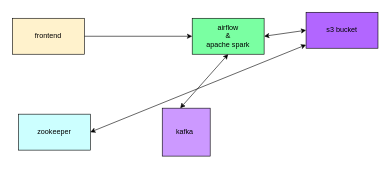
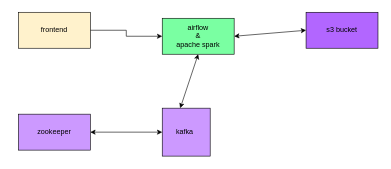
node "frontend": moved (48, 36) -> (54, 30)
node "airflow & apache spark": moved (228, 36) -> (198, 36)
edge "s3 bucket" -- "zookeeper": now "kafka" -- "zookeeper"
node "zookeeper": fillcolor #ccffff -> #cc99ff
